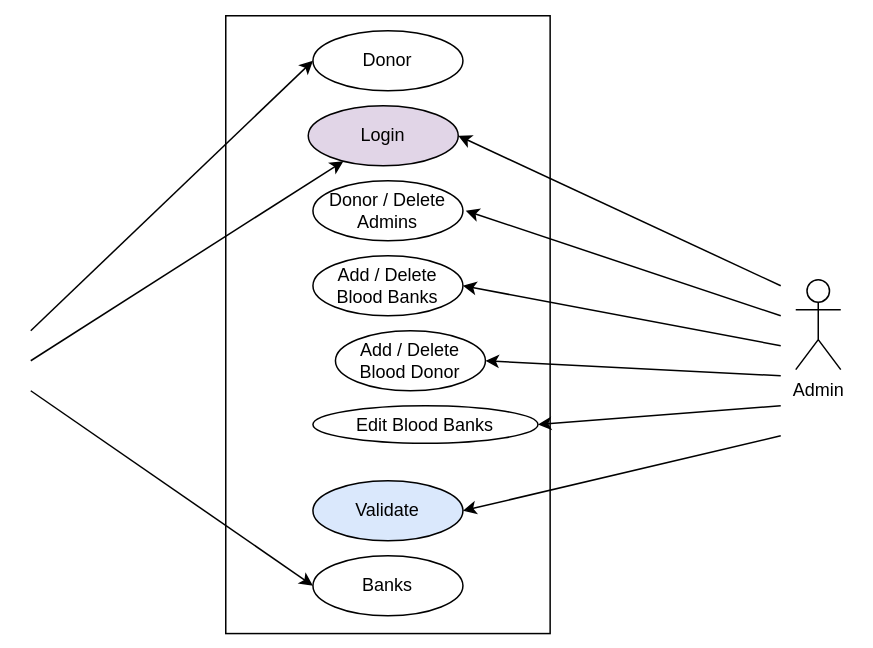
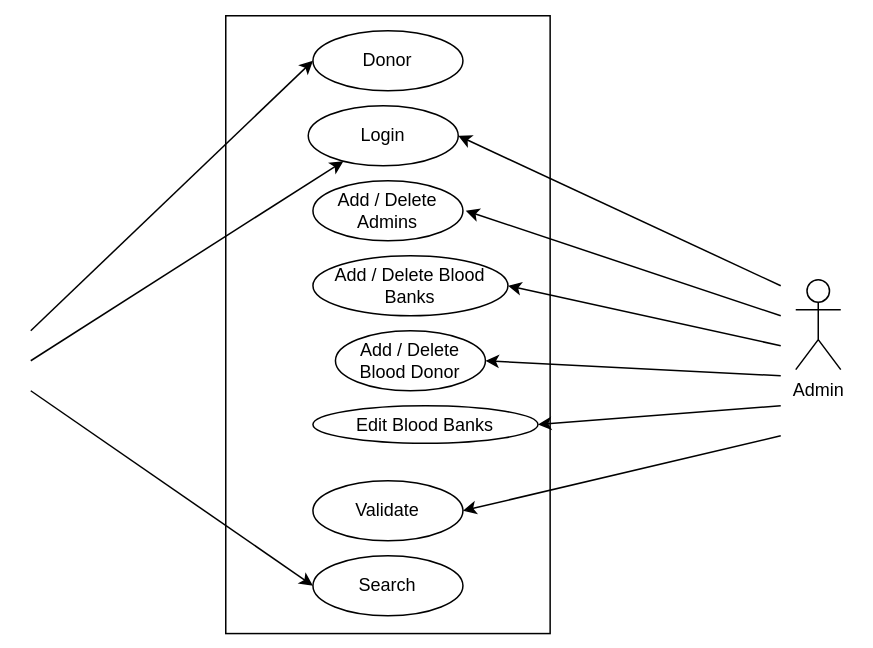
node "Login": fillcolor #e1d5e7 -> #ffffff
node "Donor / Delete Admins": label "Donor / Delete Admins" -> "Add / Delete Admins"
node "Add / Delete Blood Banks": size 150x60 -> 195x60
node "Validate": fillcolor #dae8fc -> #ffffff
node "Banks": label "Banks" -> "Search"
